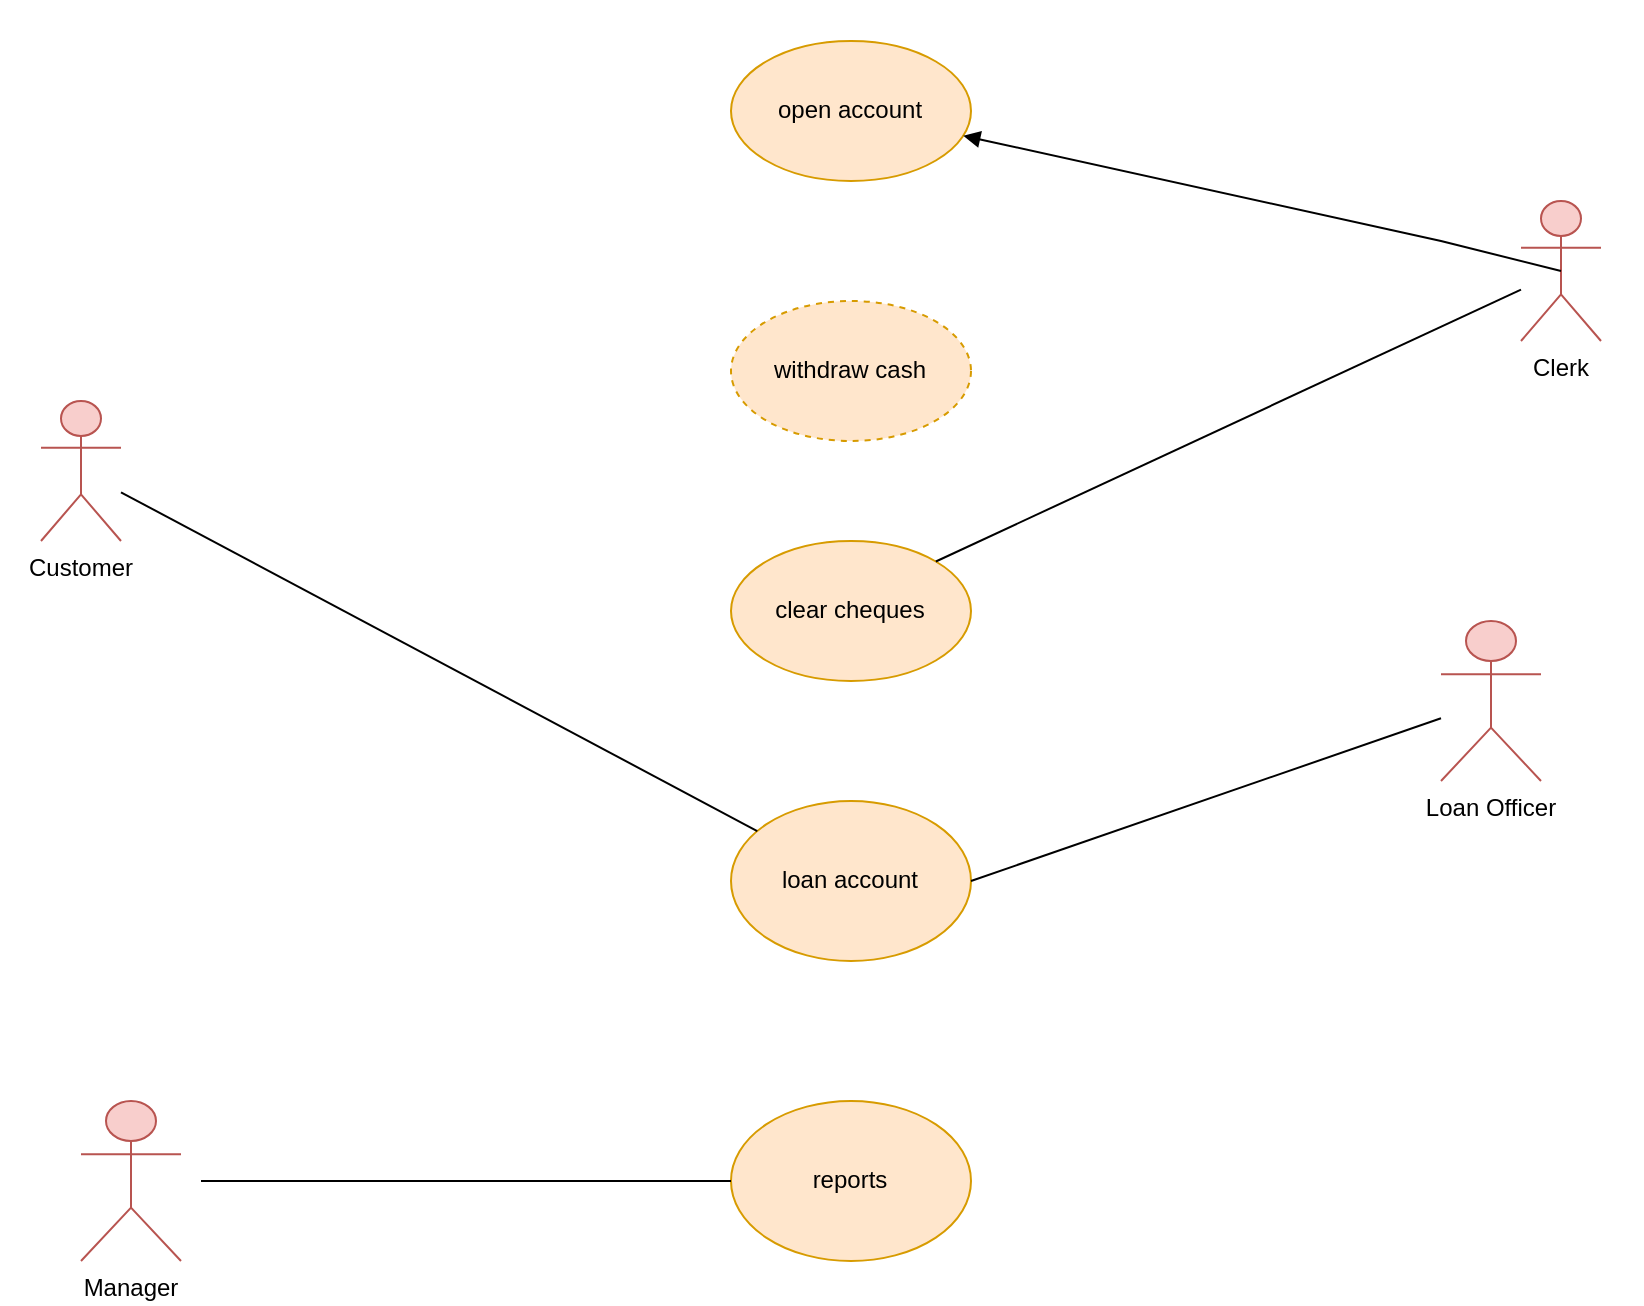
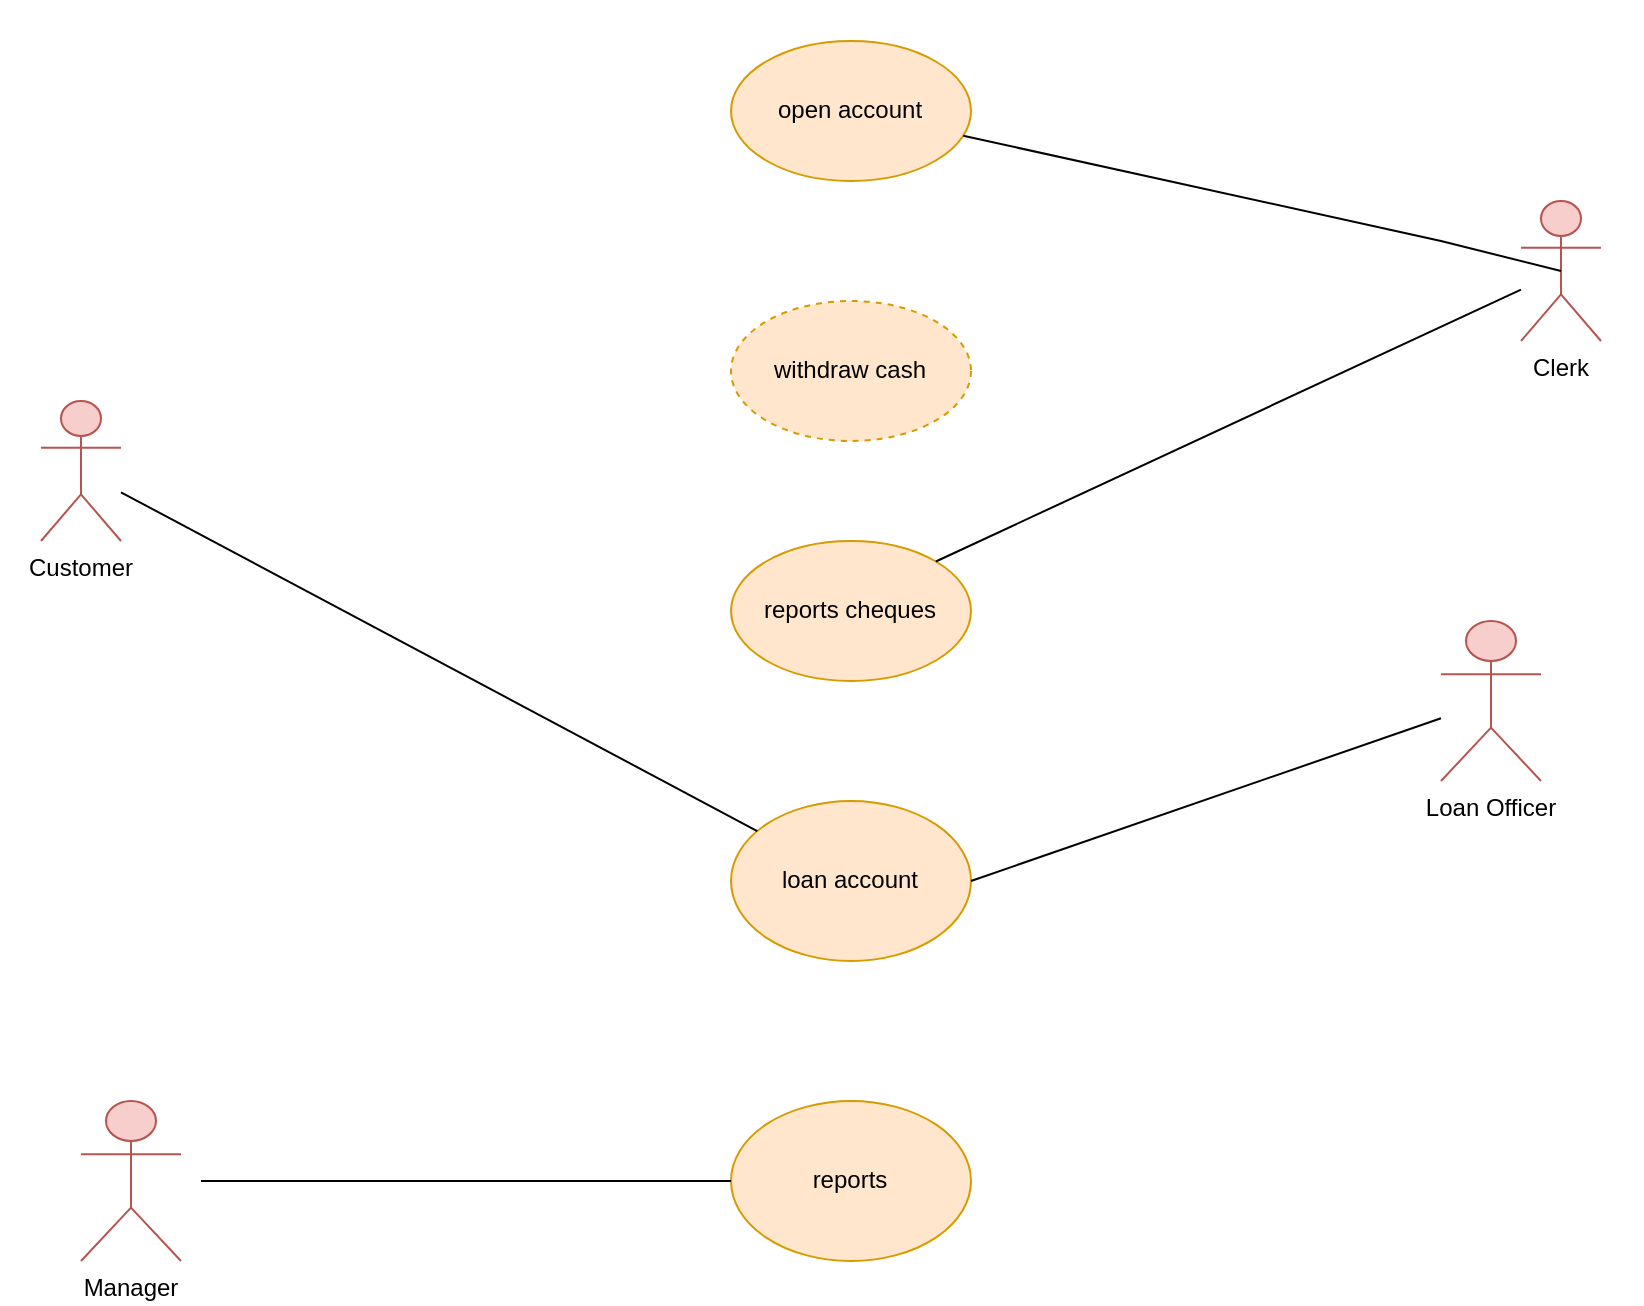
edge "Clerk" -> "open account": arrowhead block -> none
node "clear cheques": label "clear cheques" -> "reports cheques"
